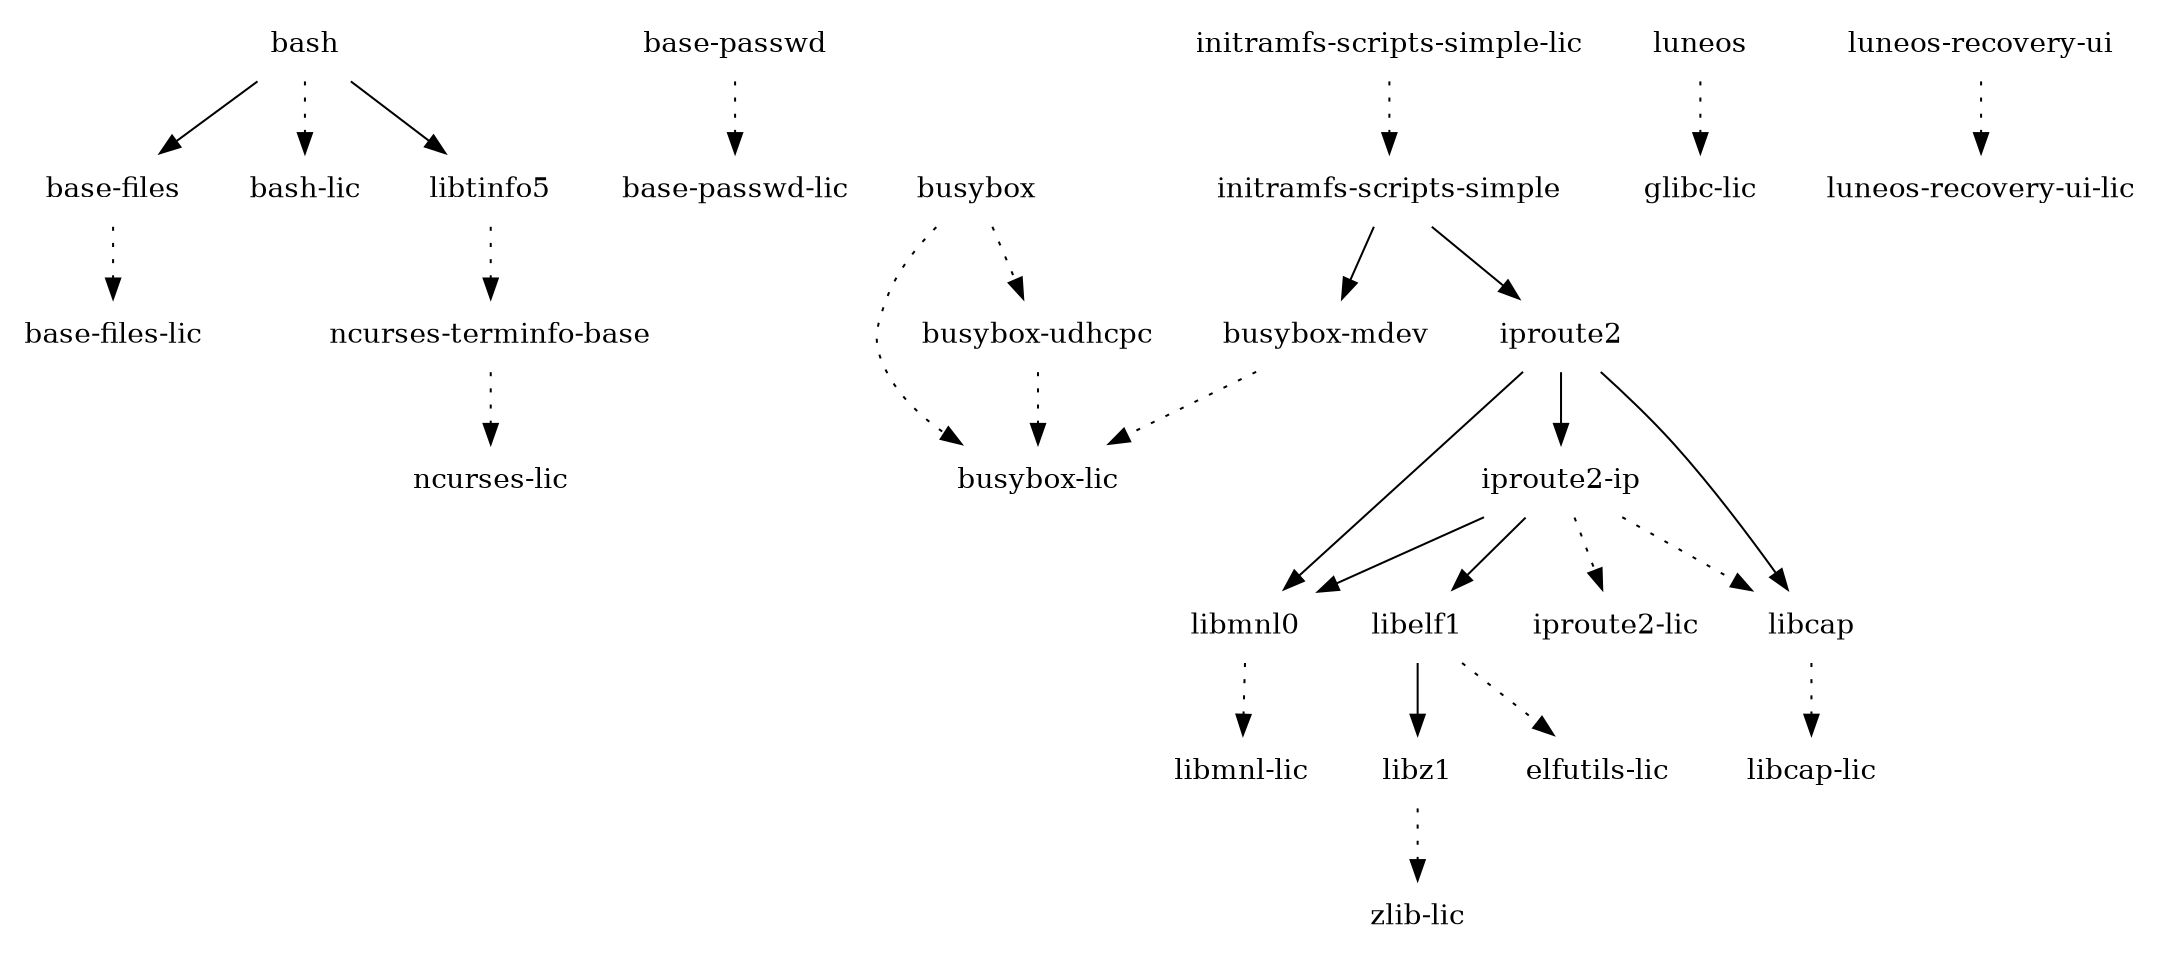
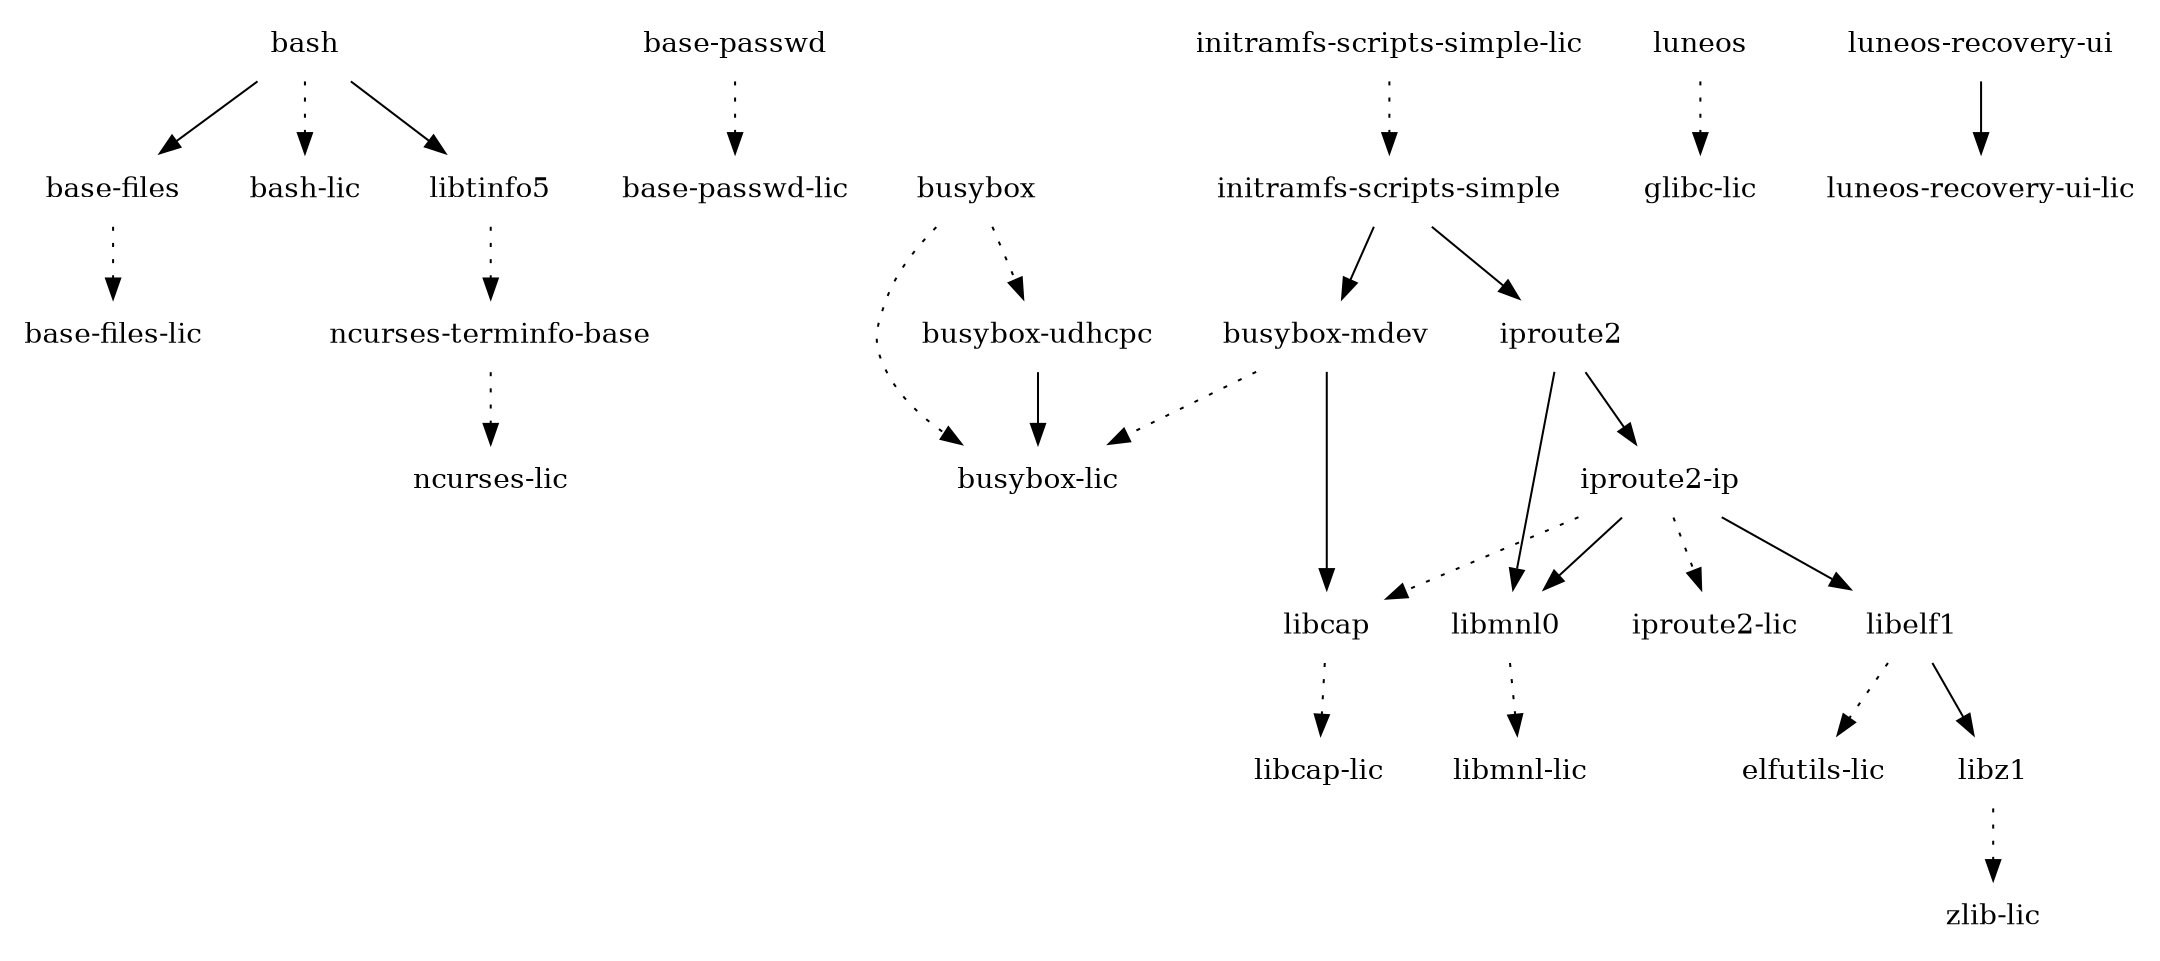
edge "luneos-recovery-ui" -> "luneos-recovery-ui-lic": style dotted -> solid
edge "busybox-udhcpc" -> "busybox-lic": style dotted -> solid
edge "iproute2" -> "libcap": now "busybox-mdev" -> "libcap"
